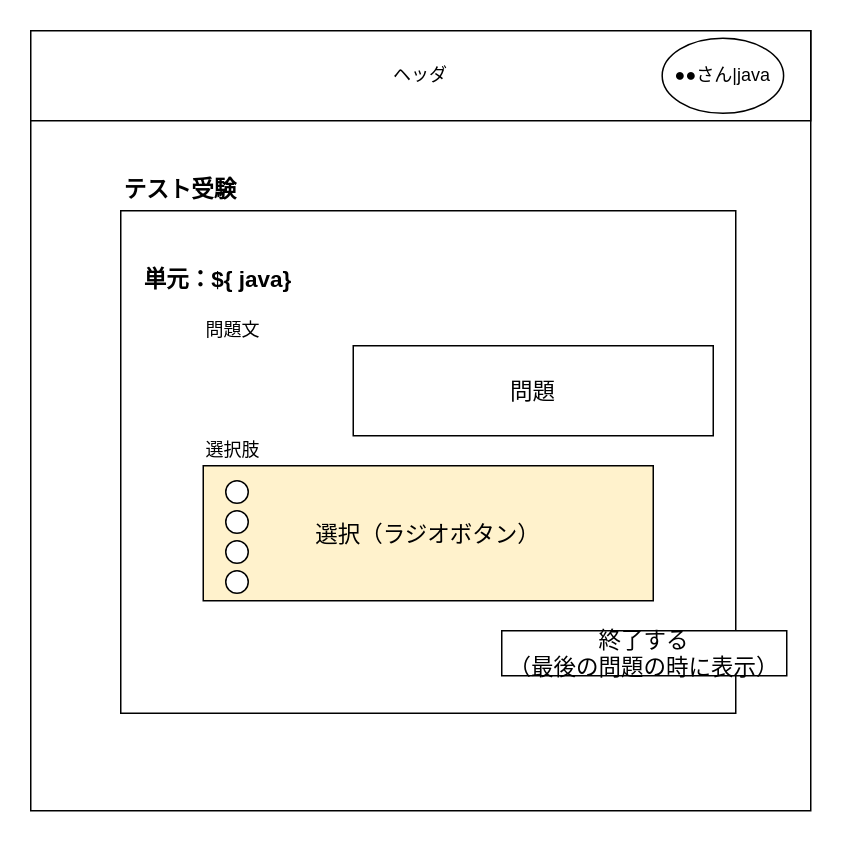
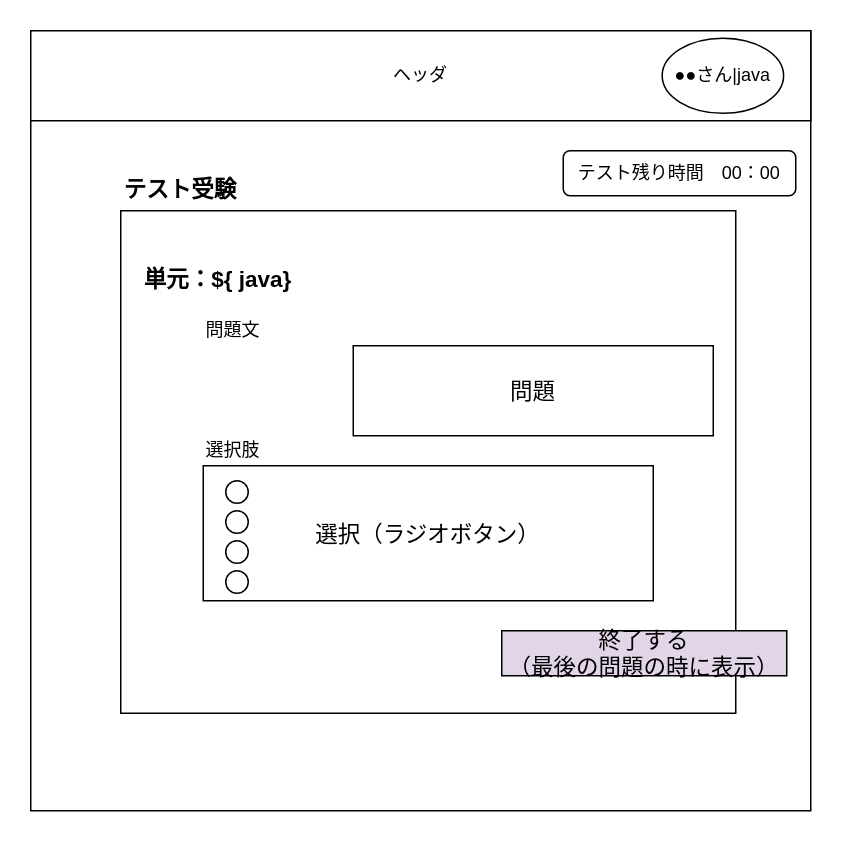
node "テスト残り時間 00：00": added
node "選択（ラジオボタン）": fillcolor #fff2cc -> #ffffff
node "終了する （最後の問題の時に表示）": fillcolor #ffffff -> #e1d5e7
